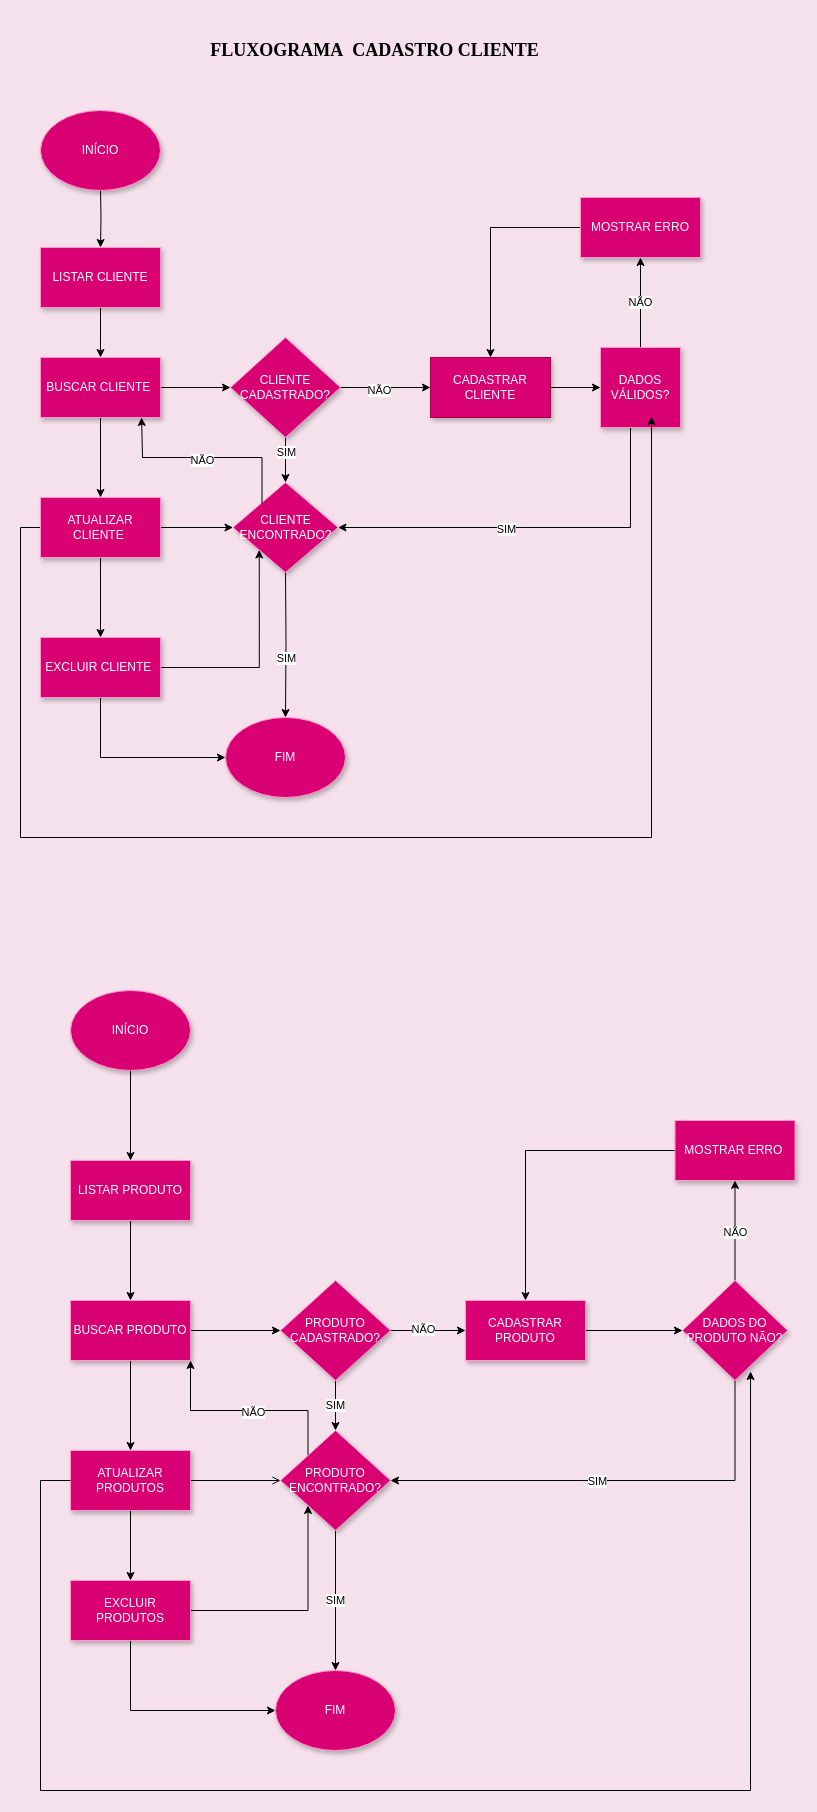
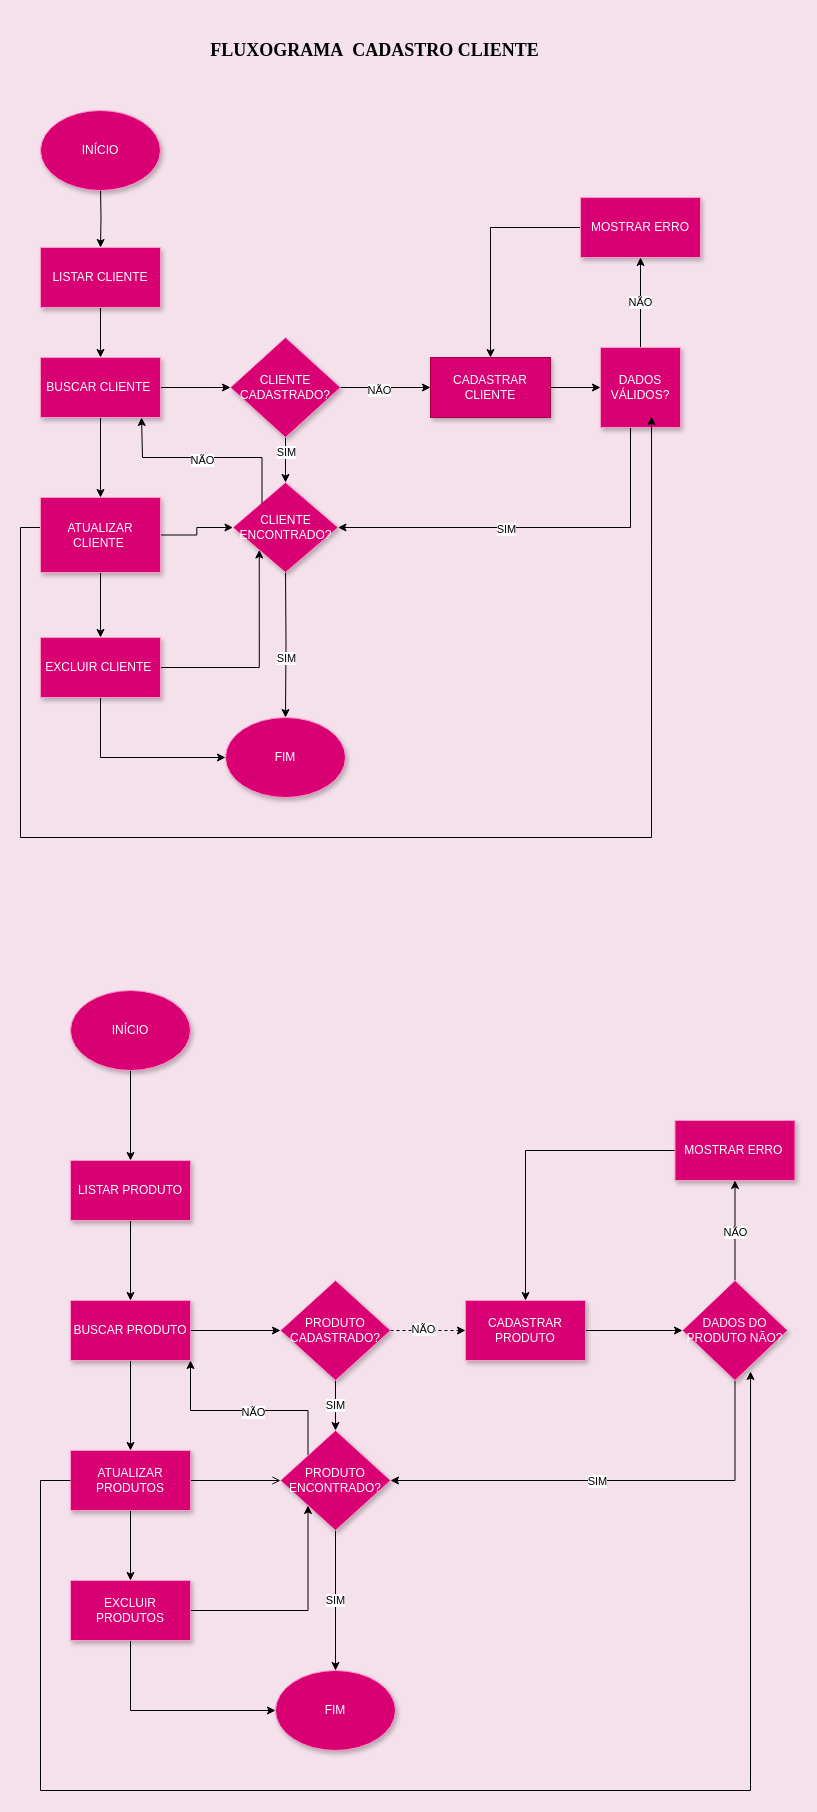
node "ATUALIZAR CLIENTE": size 120x60 -> 120x75
edge "PRODUTO CADASTRADO?" -> "CADASTRAR PRODUTO": style solid -> dashed
